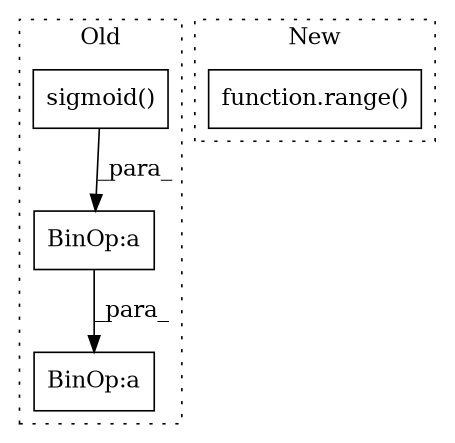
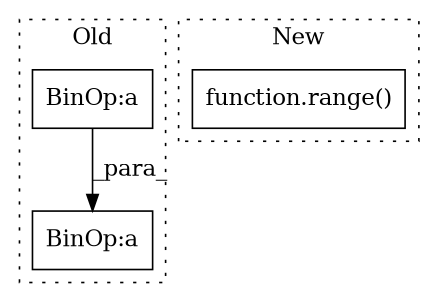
node "sigmoid()": removed
